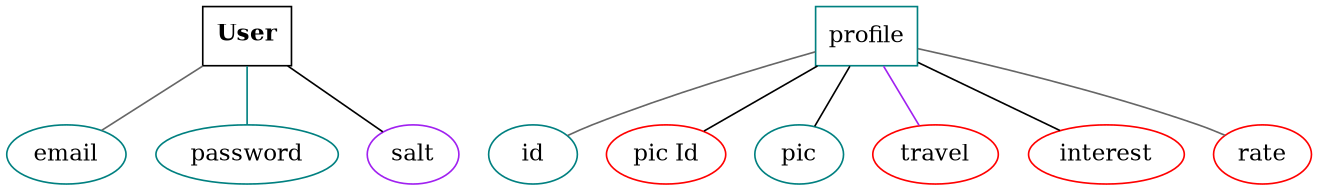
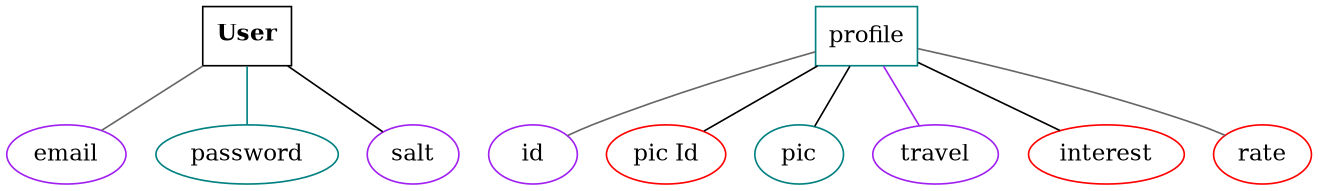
node "email": color teal -> purple
node "id": color teal -> purple
node "travel": color red -> purple
